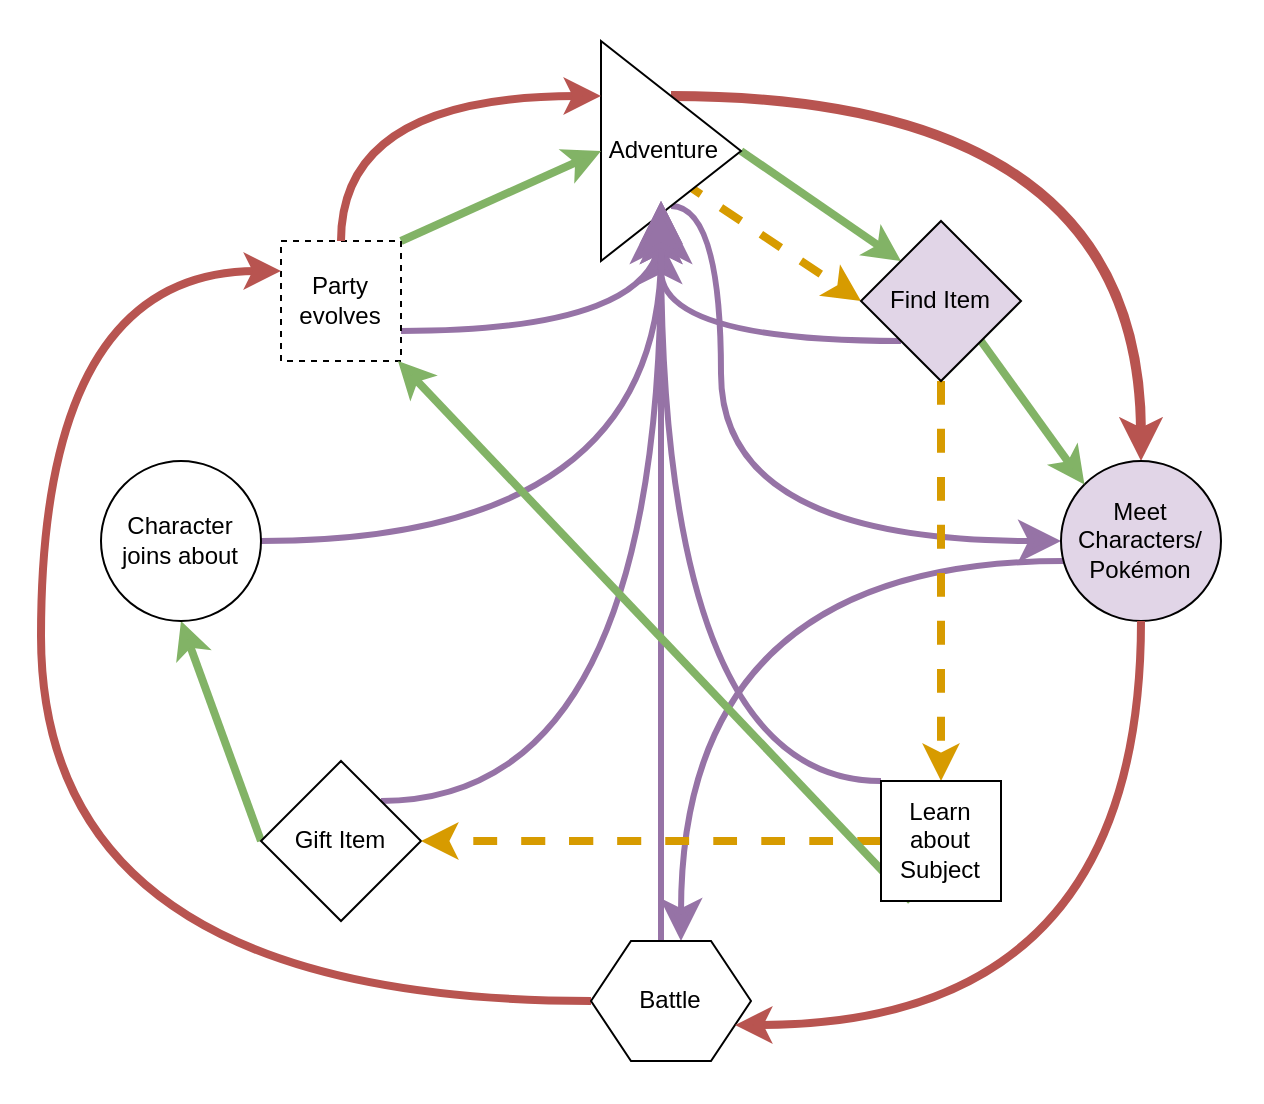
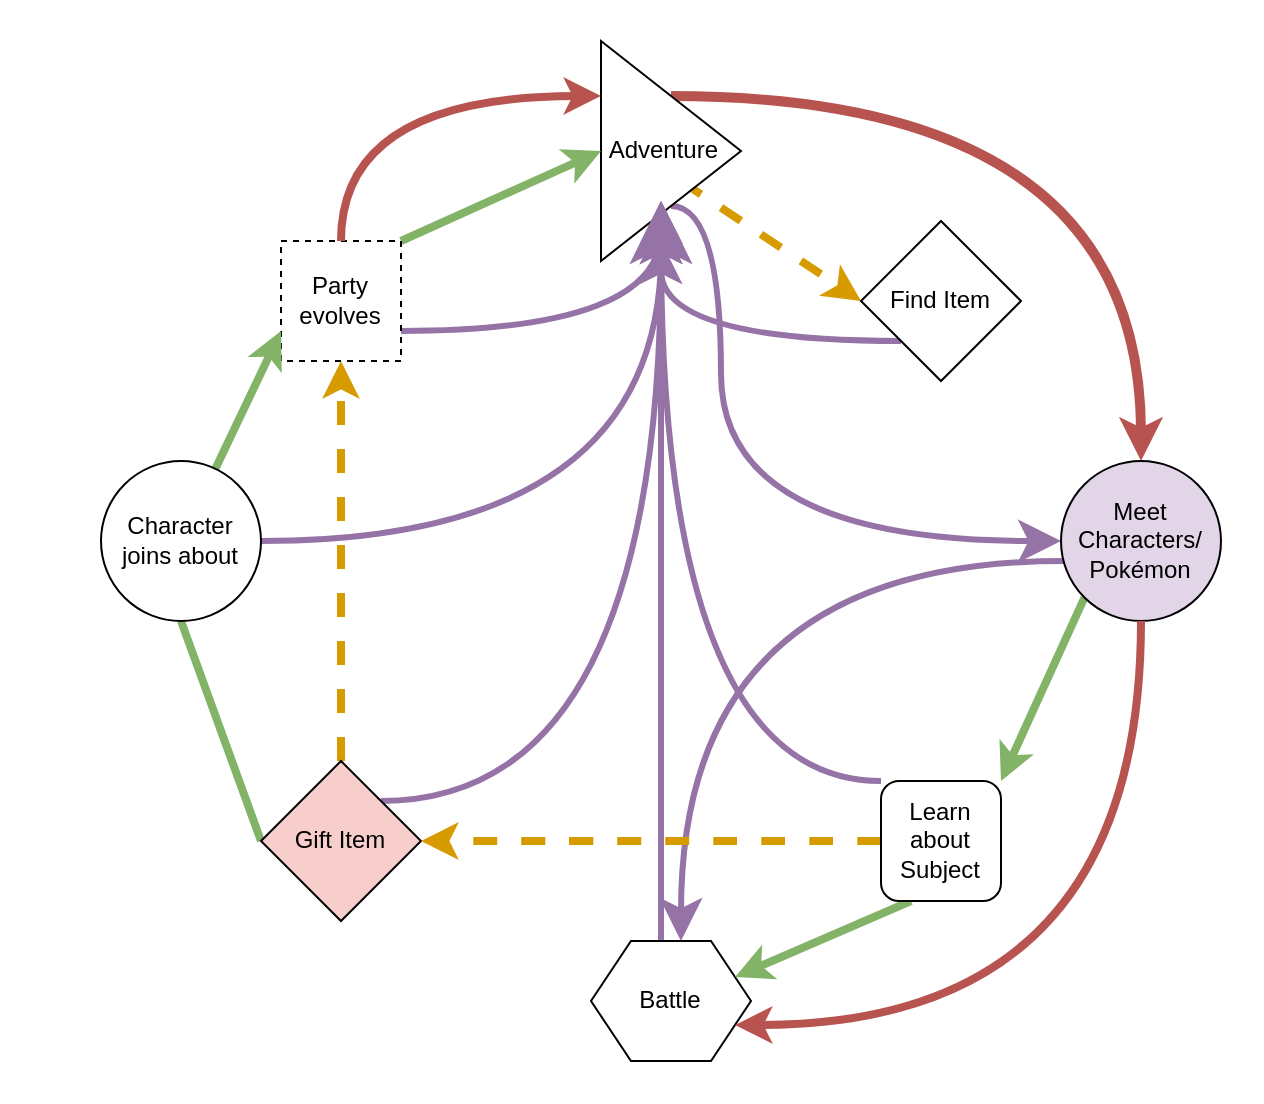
edge "Adventure" -> "Find Item": removed
node "Find Item": fillcolor #e1d5e7 -> #ffffff
edge "Find Item" -> "Meet Characters/ Pokémon": removed
edge "Gift Item" -> "Party evolves": added
edge "Character joins about" -> "Party evolves": added
edge "Learn about Subject" -> "Party evolves": now "Learn about Subject" -> "Battle"
edge "Meet Characters/ Pokémon" -> "Learn about Subject": added
edge "Find Item" -> "Learn about Subject": removed
edge "Battle" -> "Party evolves": removed
edge "Gift Item" -> "Character joins about": arrowhead classic -> none
node "Gift Item": fillcolor #ffffff -> #f8cecc
node "Learn about Subject": shape rectangle -> rounded rectangle
